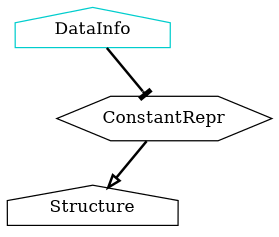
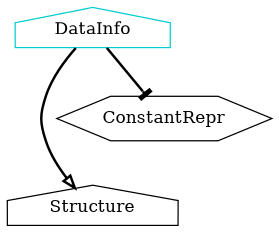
edge "ConstantRepr" -> "Structure": now "DataInfo" -> "Structure"
